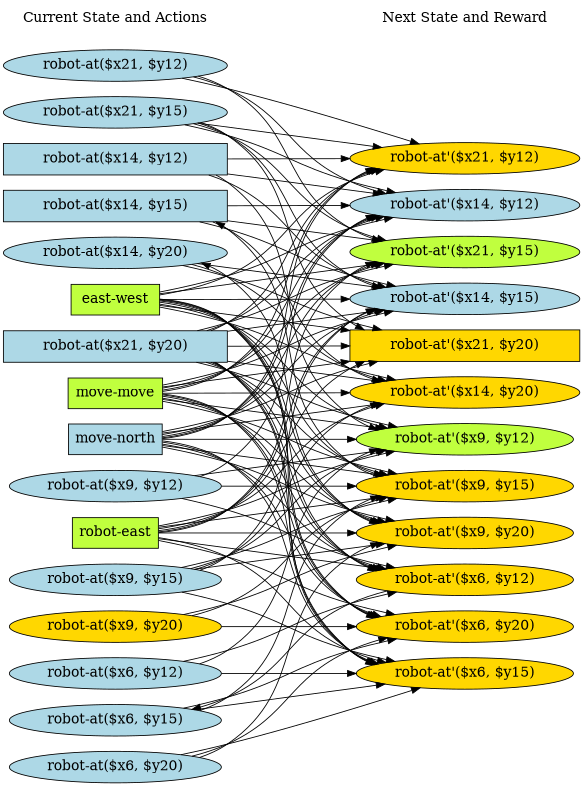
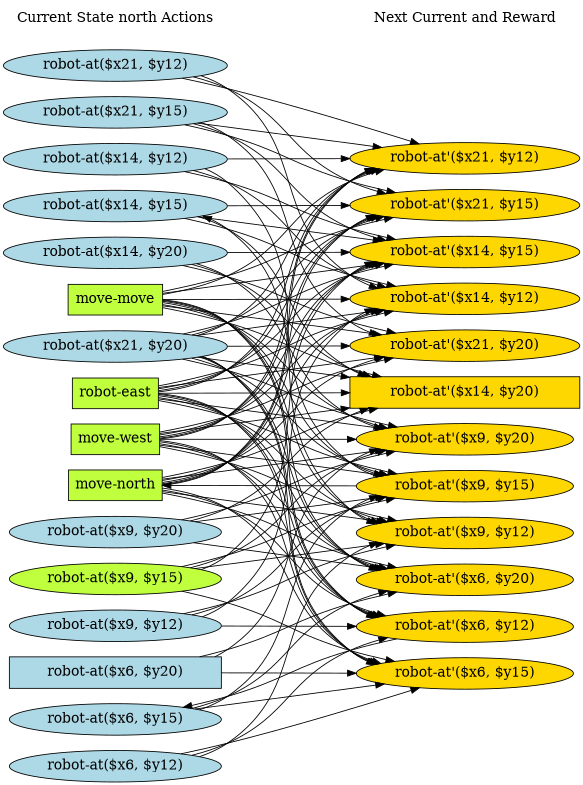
node "Current State and Actions": label "Current State and Actions" -> "Current State north Actions"
node "Next State and Reward": label "Next State and Reward" -> "Next Current and Reward"
edge "robot-at($x21, $y15)" -> "robot-at'($x14, $y12)": now "robot-east" -> "robot-at'($x14, $y12)"
node "robot-at($x14, $y12)": shape box -> ellipse
node "robot-at'($x14, $y12)": fillcolor lightblue -> gold1
node "robot-at($x14, $y15)": shape box -> ellipse
node "robot-at'($x21, $y15)": fillcolor olivedrab1 -> gold1
node "robot-at'($x14, $y15)": fillcolor lightblue -> gold1
node "east-west": label "east-west" -> "move-west"
edge "robot-east" -> "robot-at'($x21, $y12)": added
node "robot-at'($x21, $y20)": shape box -> ellipse
node "robot-at($x21, $y20)": shape box -> ellipse
node "robot-at'($x14, $y20)": shape ellipse -> box
edge "robot-at'($x9, $y20)" -> "robot-at($x14, $y20)": reversed
edge "robot-at($x21, $y20)" -> "robot-at'($x9, $y12)": removed
node "move-north": fillcolor lightblue -> olivedrab1
node "robot-at'($x9, $y12)": fillcolor olivedrab1 -> gold1
edge "move-north" -> "robot-at'($x9, $y15)": reversed
edge "robot-at($x9, $y15)" -> "robot-at'($x14, $y20)": now "robot-at($x9, $y20)" -> "robot-at'($x14, $y20)"
edge "move-move" -> "robot-at'($x6, $y15)": removed
node "robot-at($x9, $y15)": fillcolor lightblue -> olivedrab1
node "robot-at($x9, $y20)": fillcolor gold1 -> lightblue
node "robot-at($x6, $y20)": shape ellipse -> box
